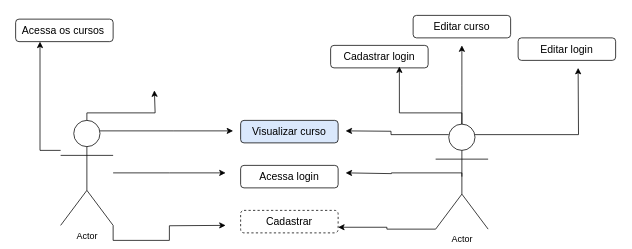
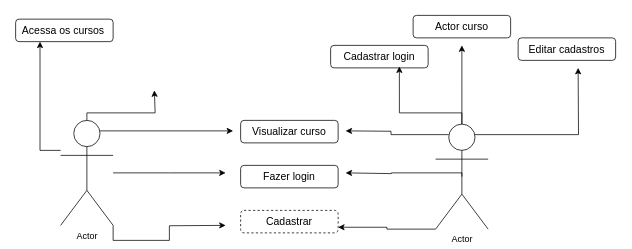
node "Editar curso": label "Editar curso" -> "Actor curso"
node "Editar login": label "Editar login" -> "Editar cadastros"
node "Visualizar curso": fillcolor #dae8fc -> #ffffff
node "Acessa login": label "Acessa login" -> "Fazer login"
